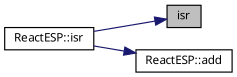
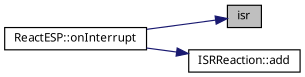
node "ReactESP::isr": label "ReactESP::isr" -> "ReactESP::onInterrupt"
node "ReactESP::add": label "ReactESP::add" -> "ISRReaction::add"
